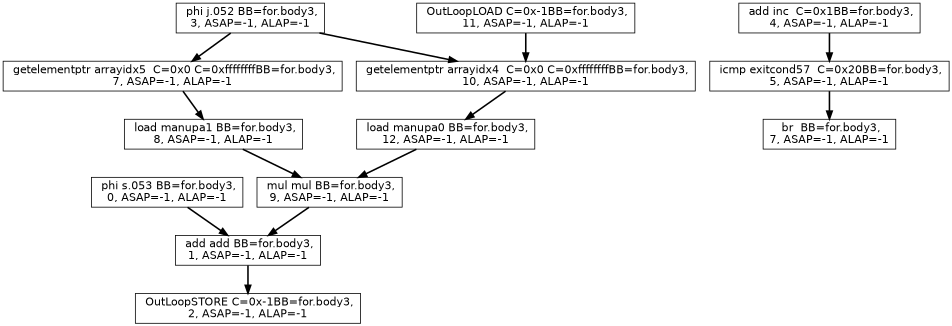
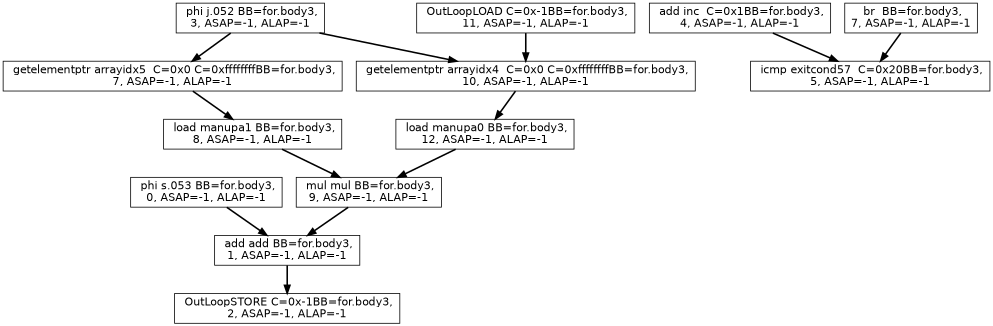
edge "icmp exitcond57  C=0x20BB=for.body3, 5, ASAP=-1, ALAP=-1" -> "br  BB=for.body3, 7, ASAP=-1, ALAP=-1": reversed
